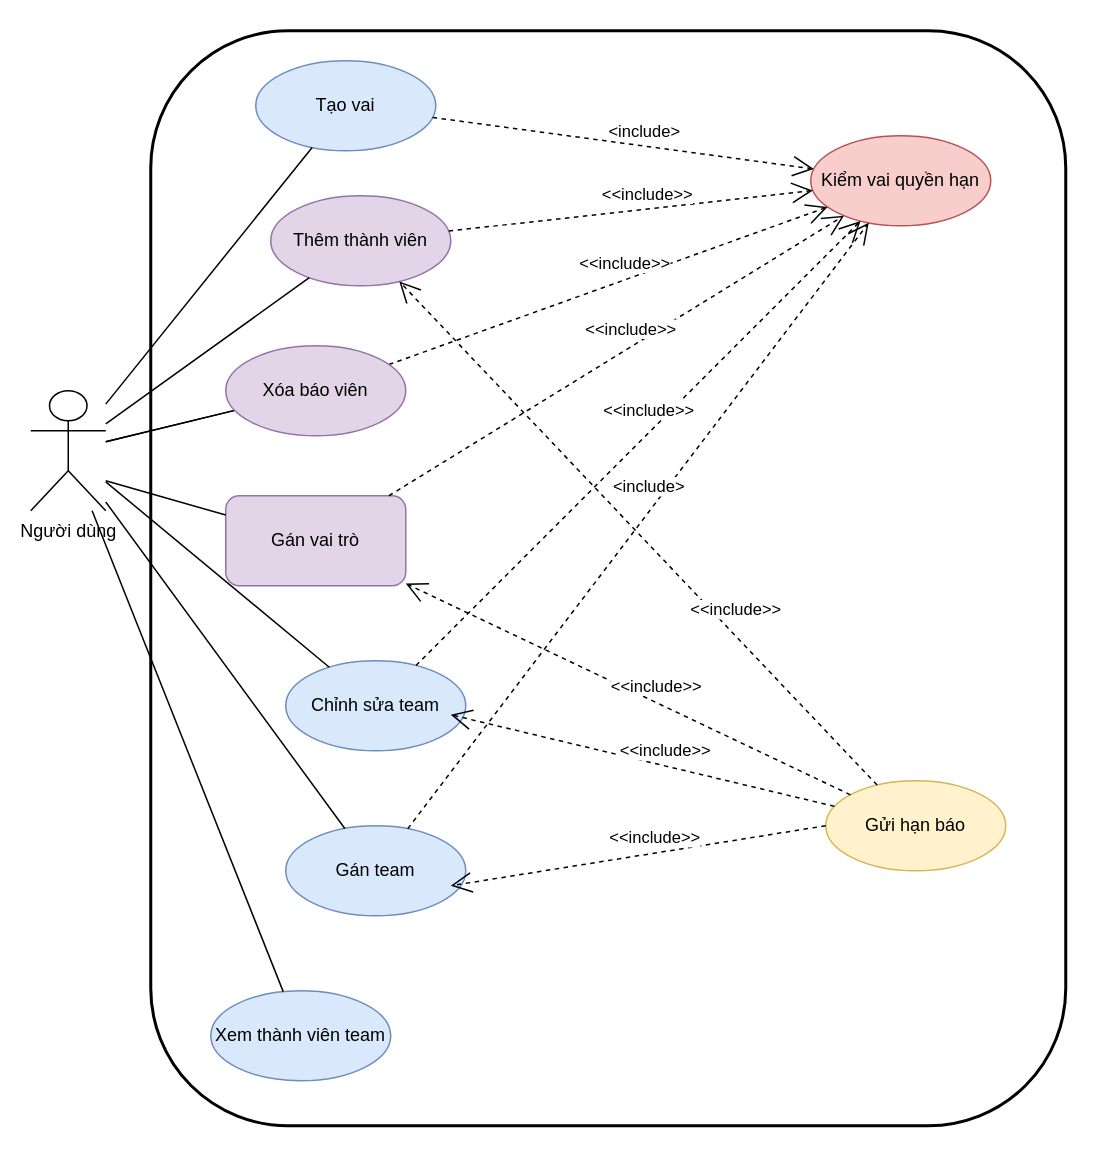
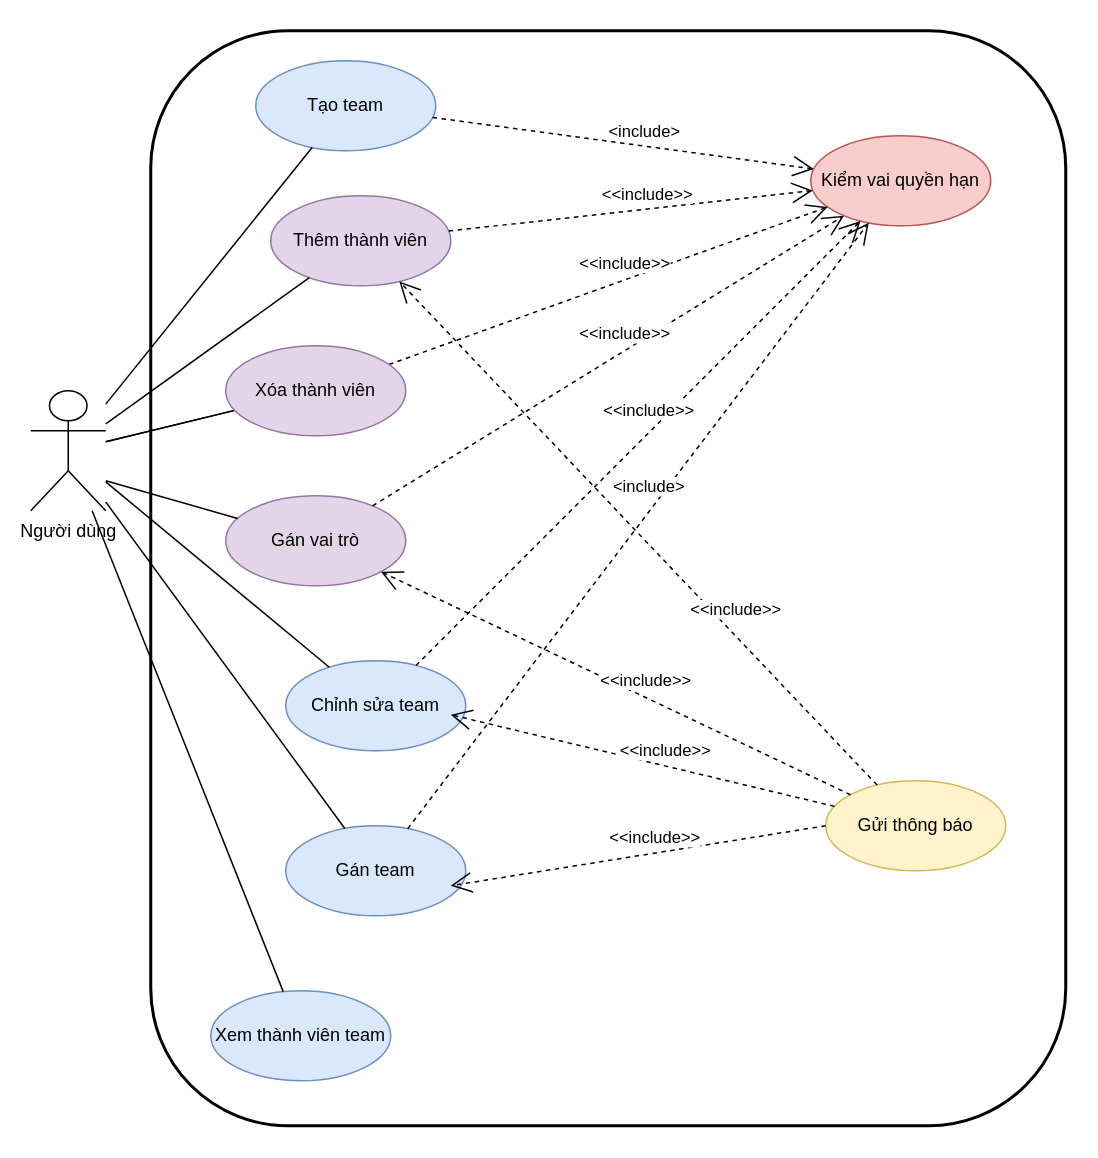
node "Tạo vai": label "Tạo vai" -> "Tạo team"
node "Xóa báo viên": label "Xóa báo viên" -> "Xóa thành viên"
node "Gán vai trò": shape rounded rectangle -> ellipse
node "Gửi hạn báo": label "Gửi hạn báo" -> "Gửi thông báo"
